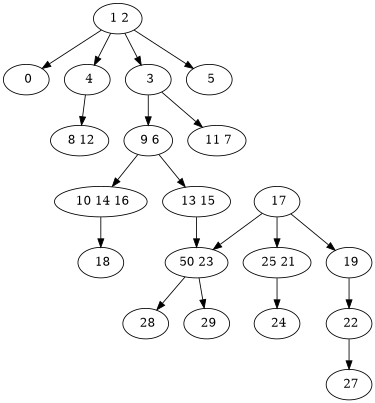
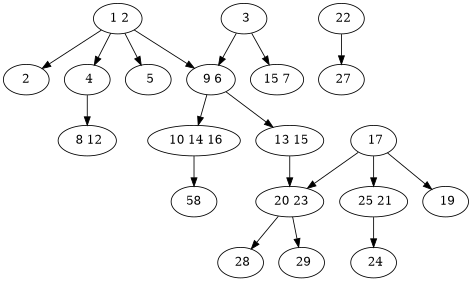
edge "1 2" -> "3": now "1 2" -> "9 6"
node "0": label "0" -> "2"
node "11 7": label "11 7" -> "15 7"
node "18": label "18" -> "58"
node "50 23": label "50 23" -> "20 23"
edge "19" -> "22": removed
